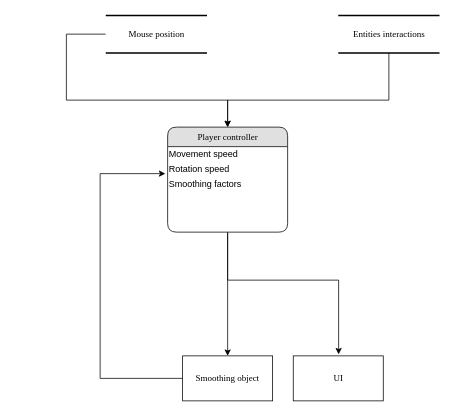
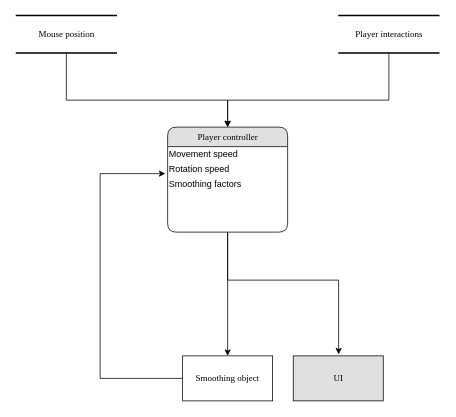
node "Mouse position": moved (156, 34) -> (66, 34)
node "Entities interactions": label "Entities interactions" -> "Player interactions"
node "UI": fillcolor #ffffff -> #e0e0e0
